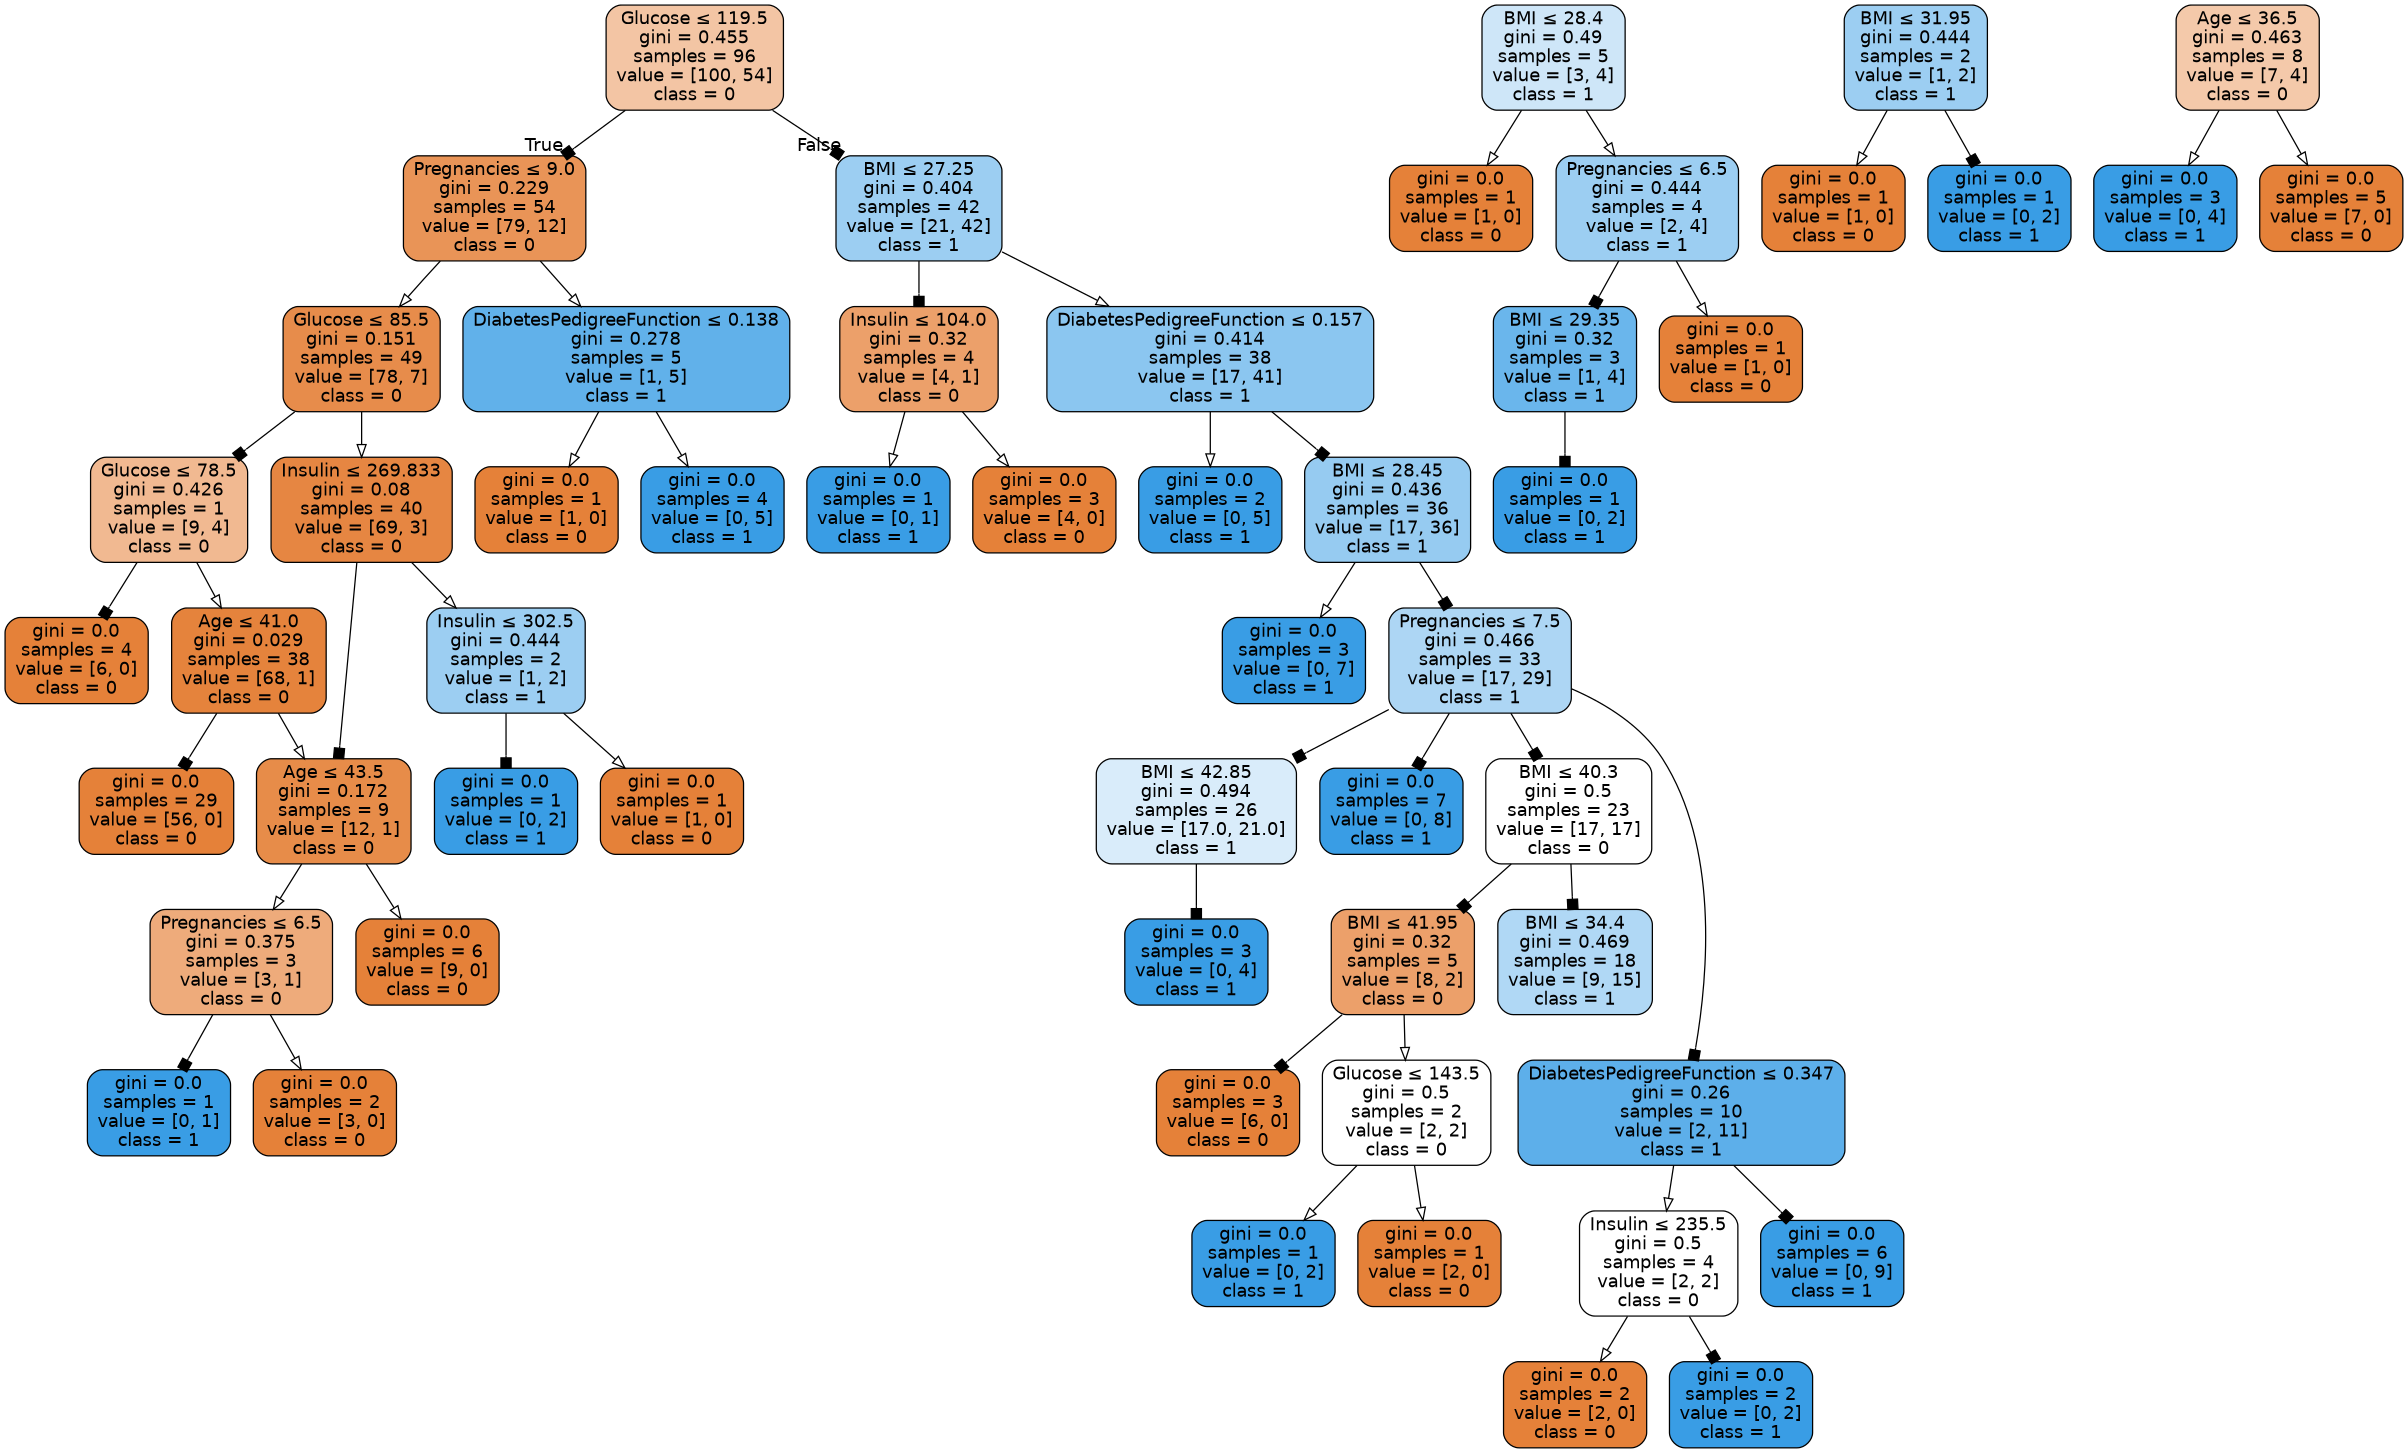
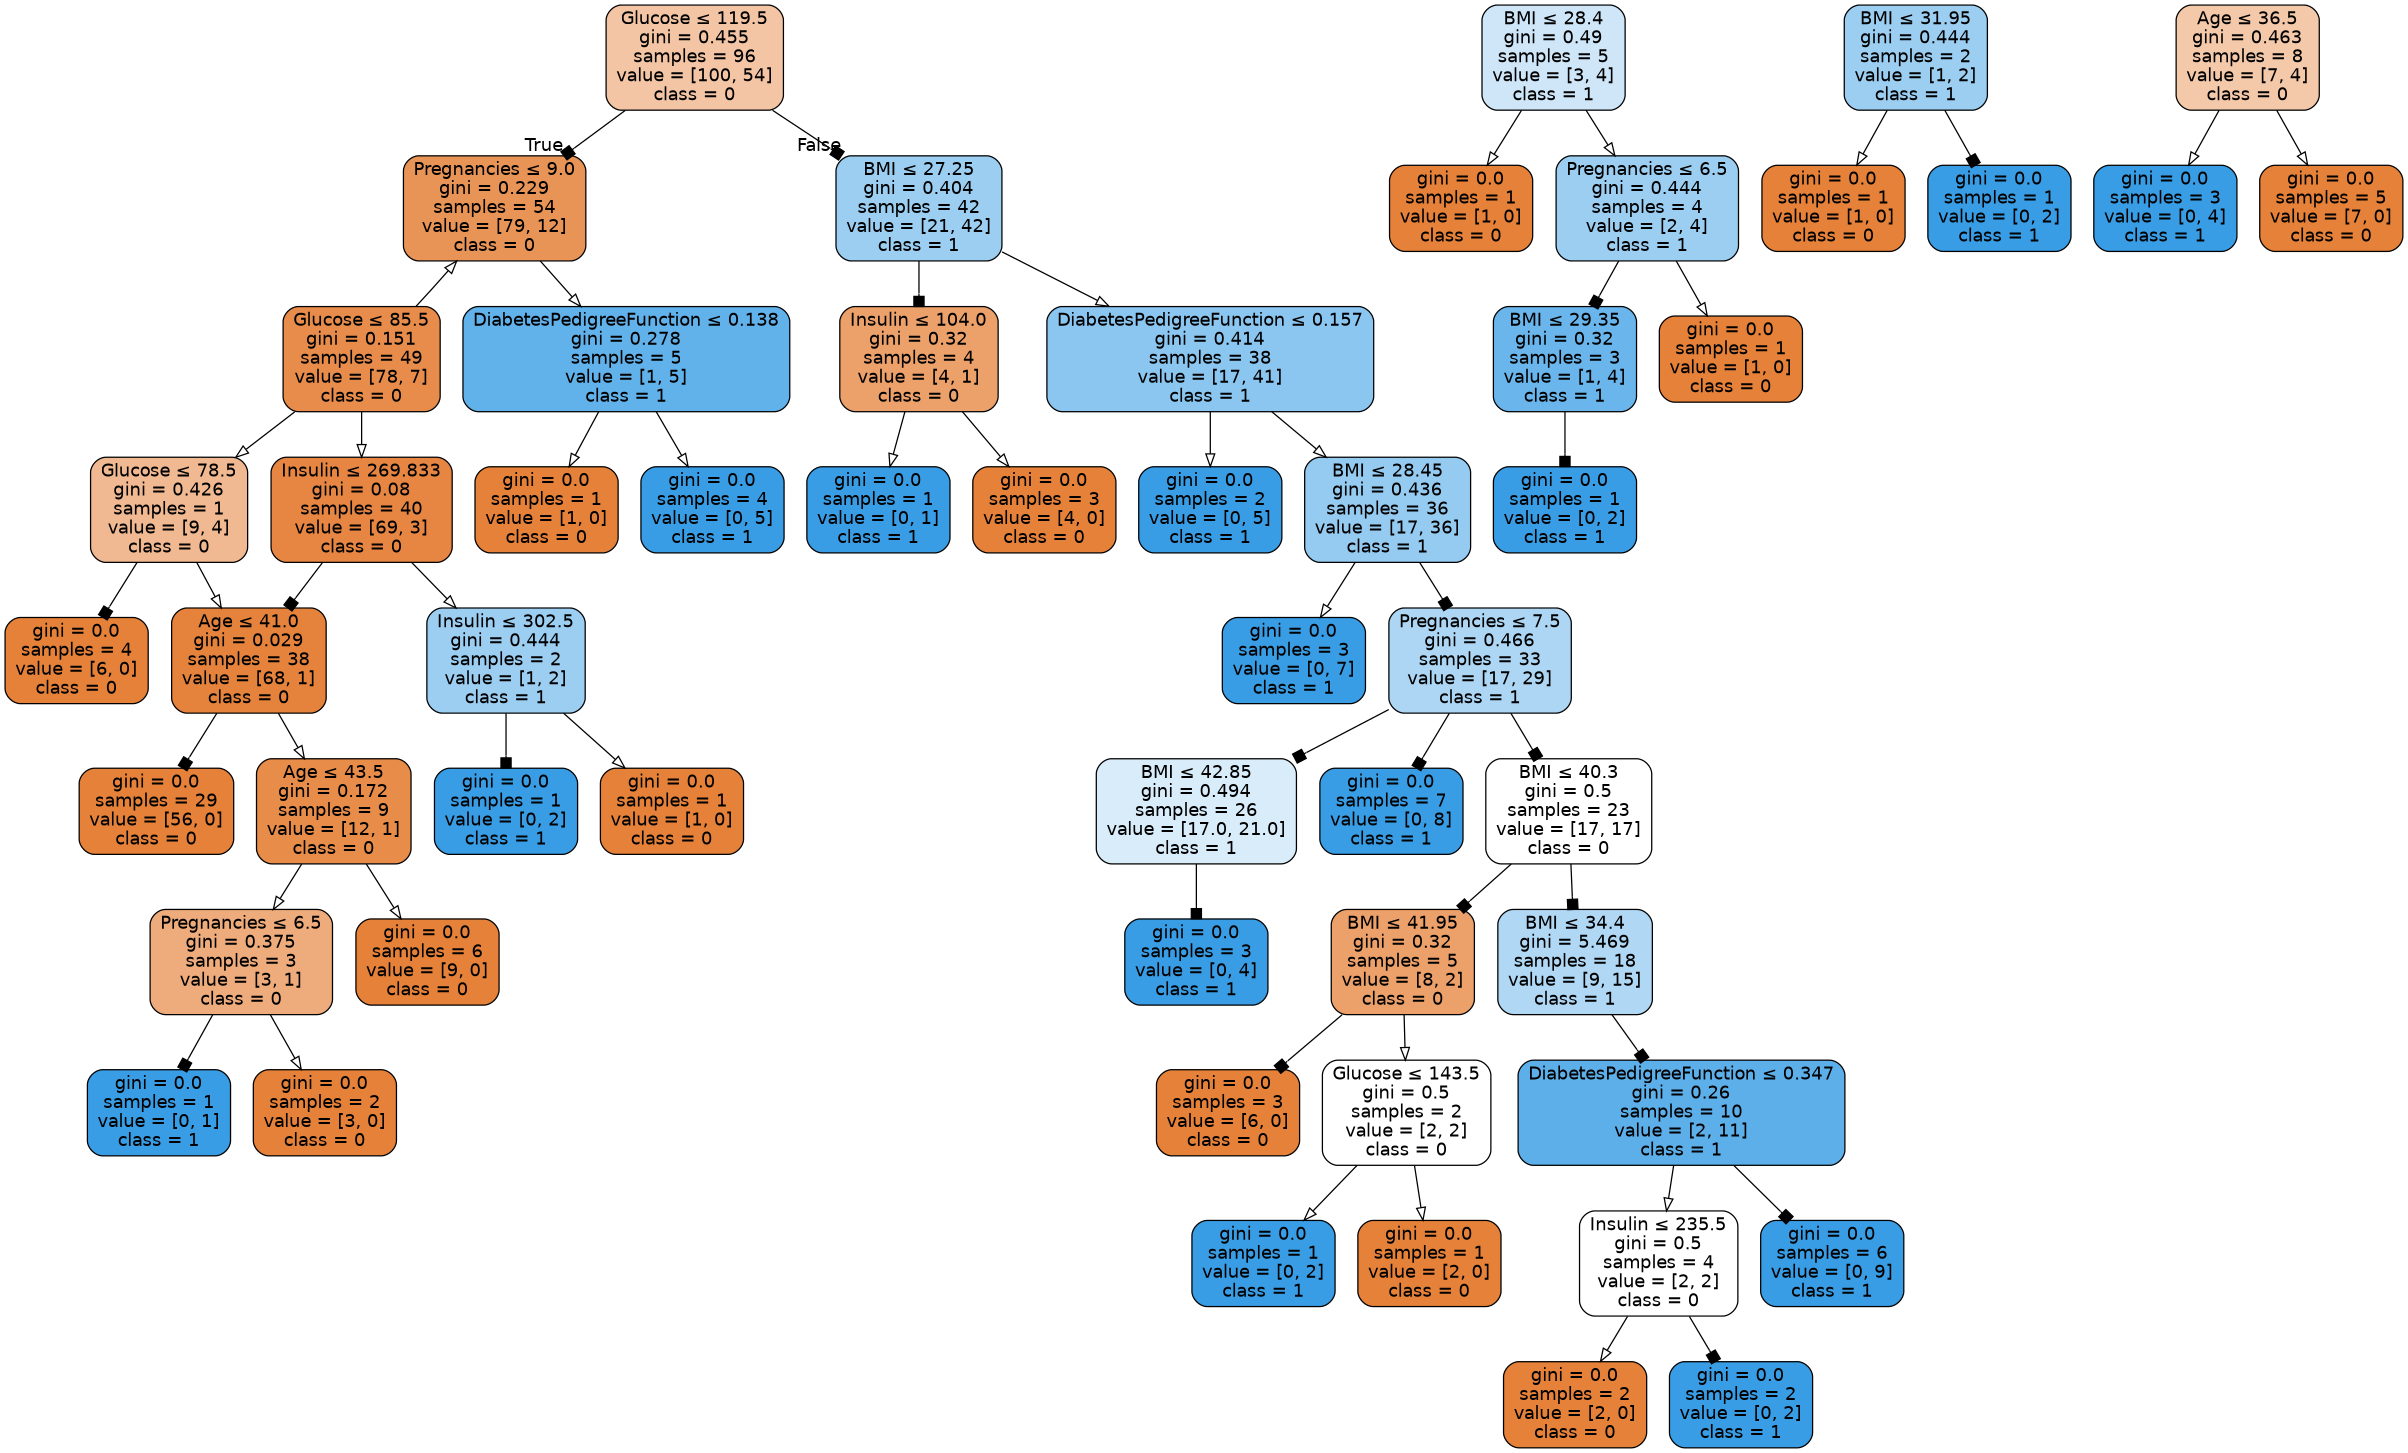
edge "Pregnancies ≤ 9.0" -> "Glucose ≤ 85.5": reversed
edge "Glucose ≤ 85.5" -> "Glucose ≤ 78.5": arrowhead box -> onormal
edge "DiabetesPedigreeFunction ≤ 0.157" -> "BMI ≤ 28.45": arrowhead box -> onormal
edge "Insulin ≤ 269.833" -> "Age ≤ 43.5": now "Insulin ≤ 269.833" -> "Age ≤ 41.0"
edge "Pregnancies ≤ 7.5" -> "DiabetesPedigreeFunction ≤ 0.347": now "BMI ≤ 34.4" -> "DiabetesPedigreeFunction ≤ 0.347"
node "BMI ≤ 34.4": text "gini = 0.469" -> "gini = 5.469"
